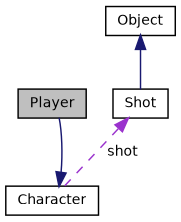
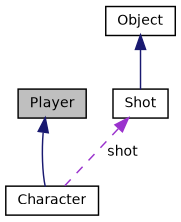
edge "Player" -> "Character": reversed
